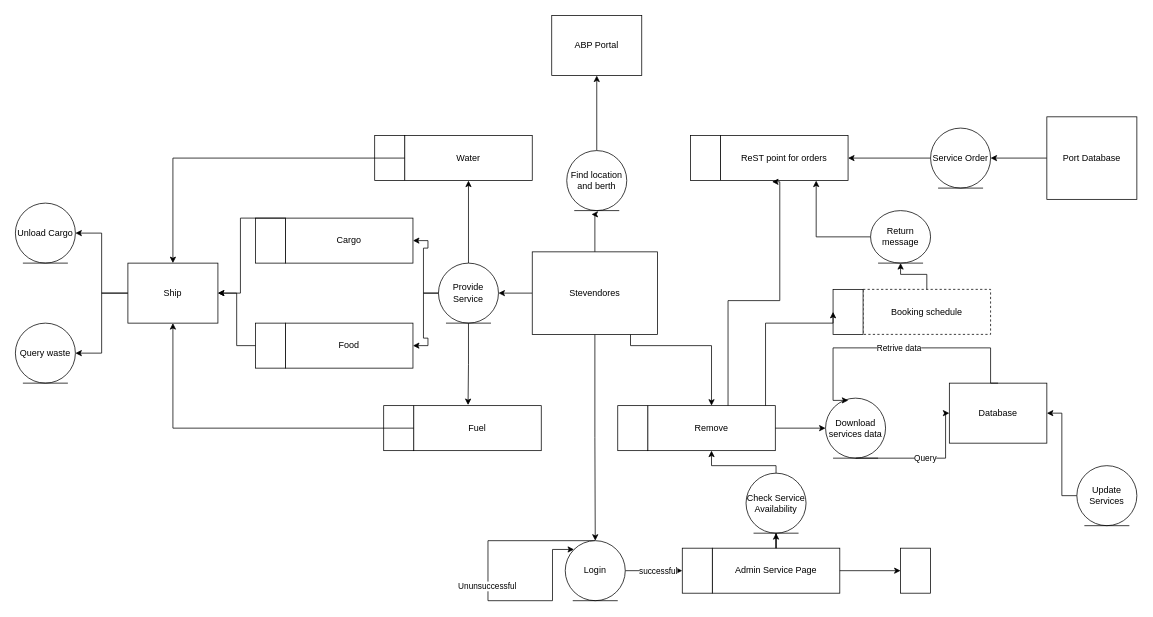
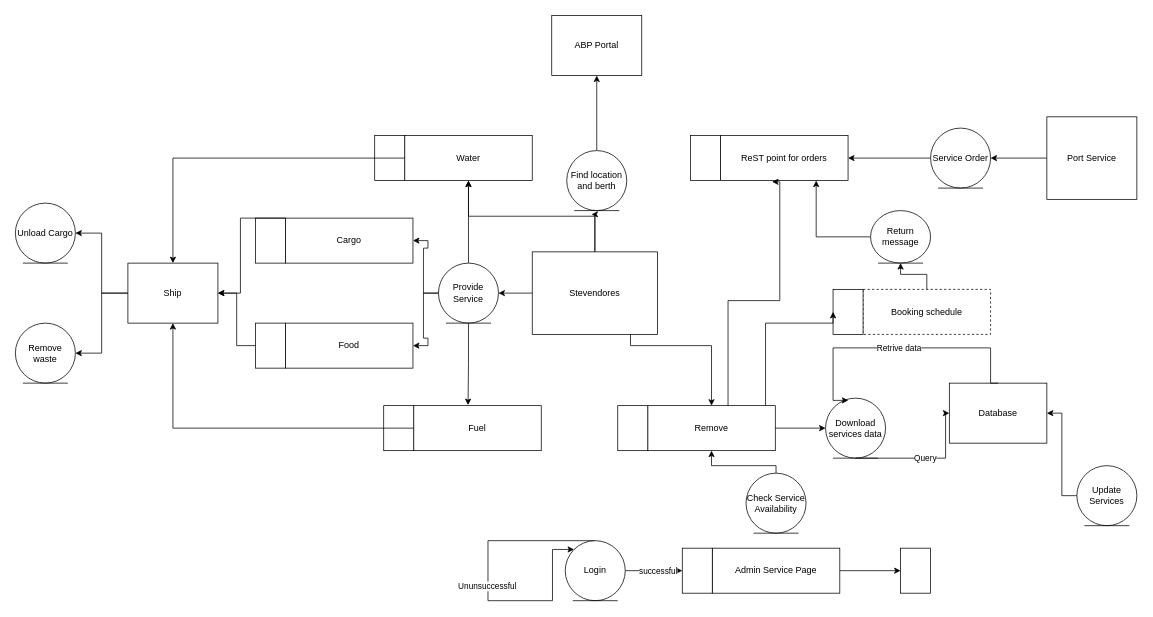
node "Port Database": label "Port Database" -> "Port Service"
node "Query waste": label "Query waste" -> "Remove waste"
edge "Stevendores" -> "Login": now "Stevendores" -> "Water"
edge "Admin Service Page" -> "Check Service Availability": removed
